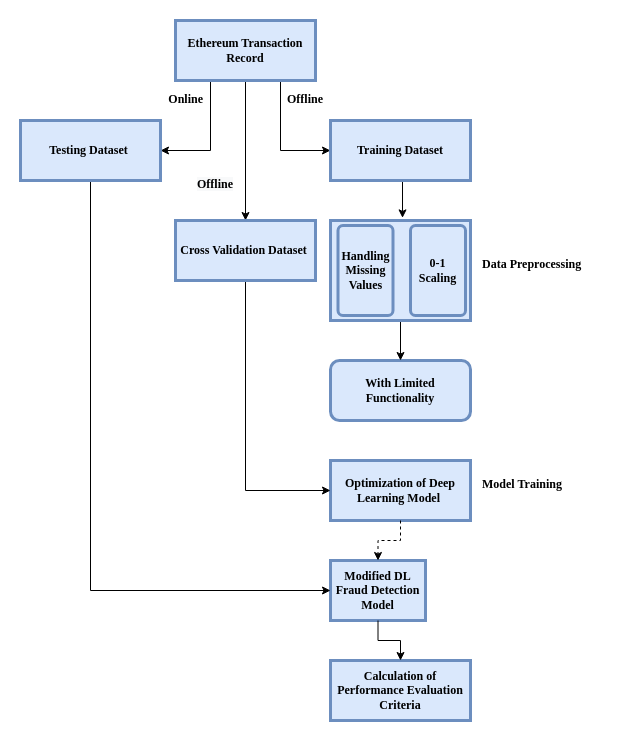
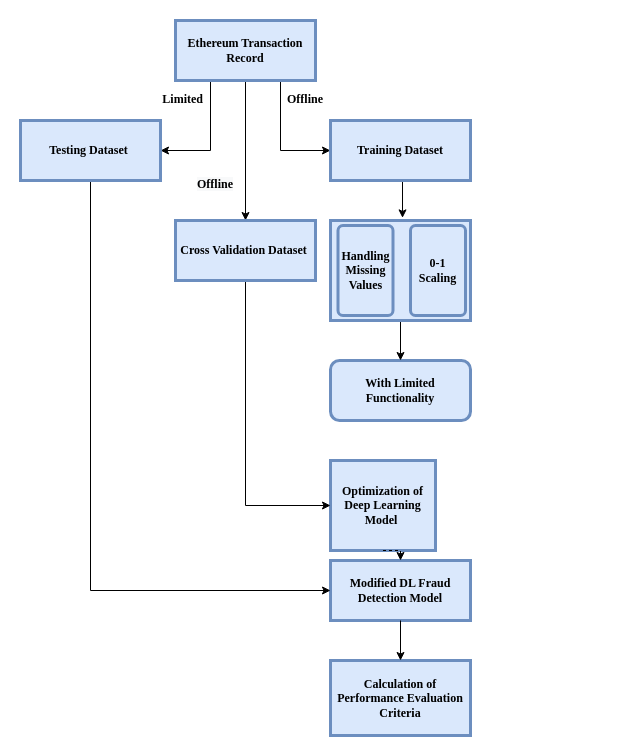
node "Online": label "Online" -> "Limited"
node "Data Preprocessing": removed
node "Optimization of Deep Learning Model": size 140x60 -> 105x90
node "Model Training": removed
node "Modified DL Fraud Detection Model": size 95x60 -> 140x60
node "Calculation of Performance Evaluation Criteria": size 140x60 -> 140x75
